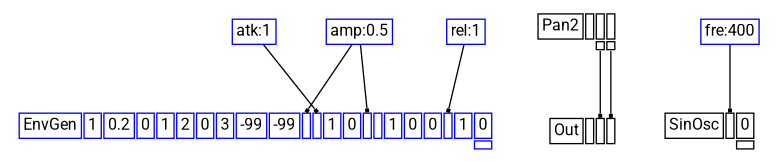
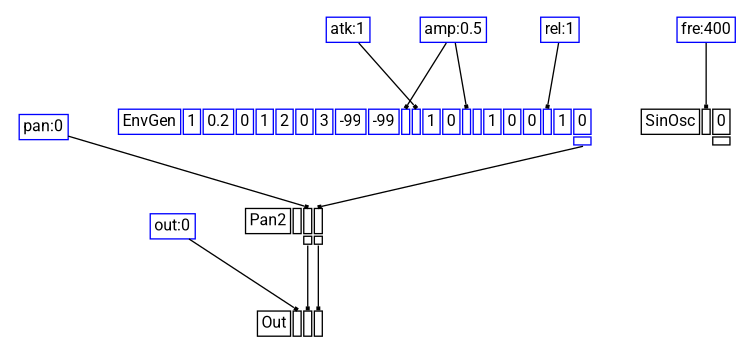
node "pan:0": added
edge "EnvGen" -> "Pan2": added
node "out:0": added
